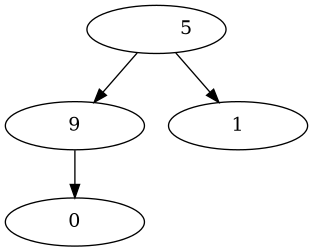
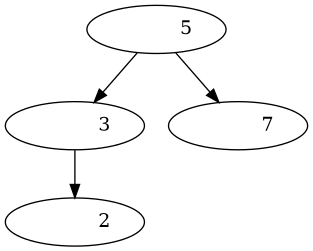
node "9": label "9" -> "3"
node "1": label "1" -> "7"
node "0": label "0" -> "2"
